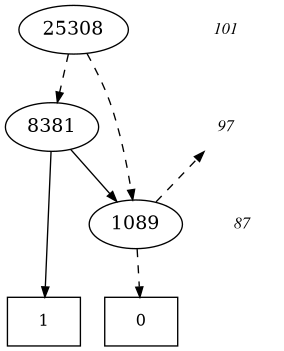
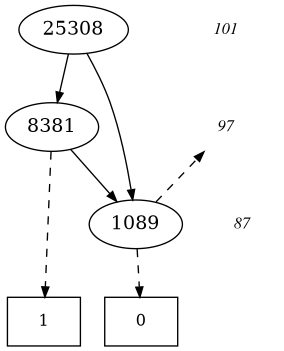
edge "25308" -> "8381": style dashed -> solid
edge "25308" -> "1089": style dashed -> solid
edge "8381" -> "1": style solid -> dashed
